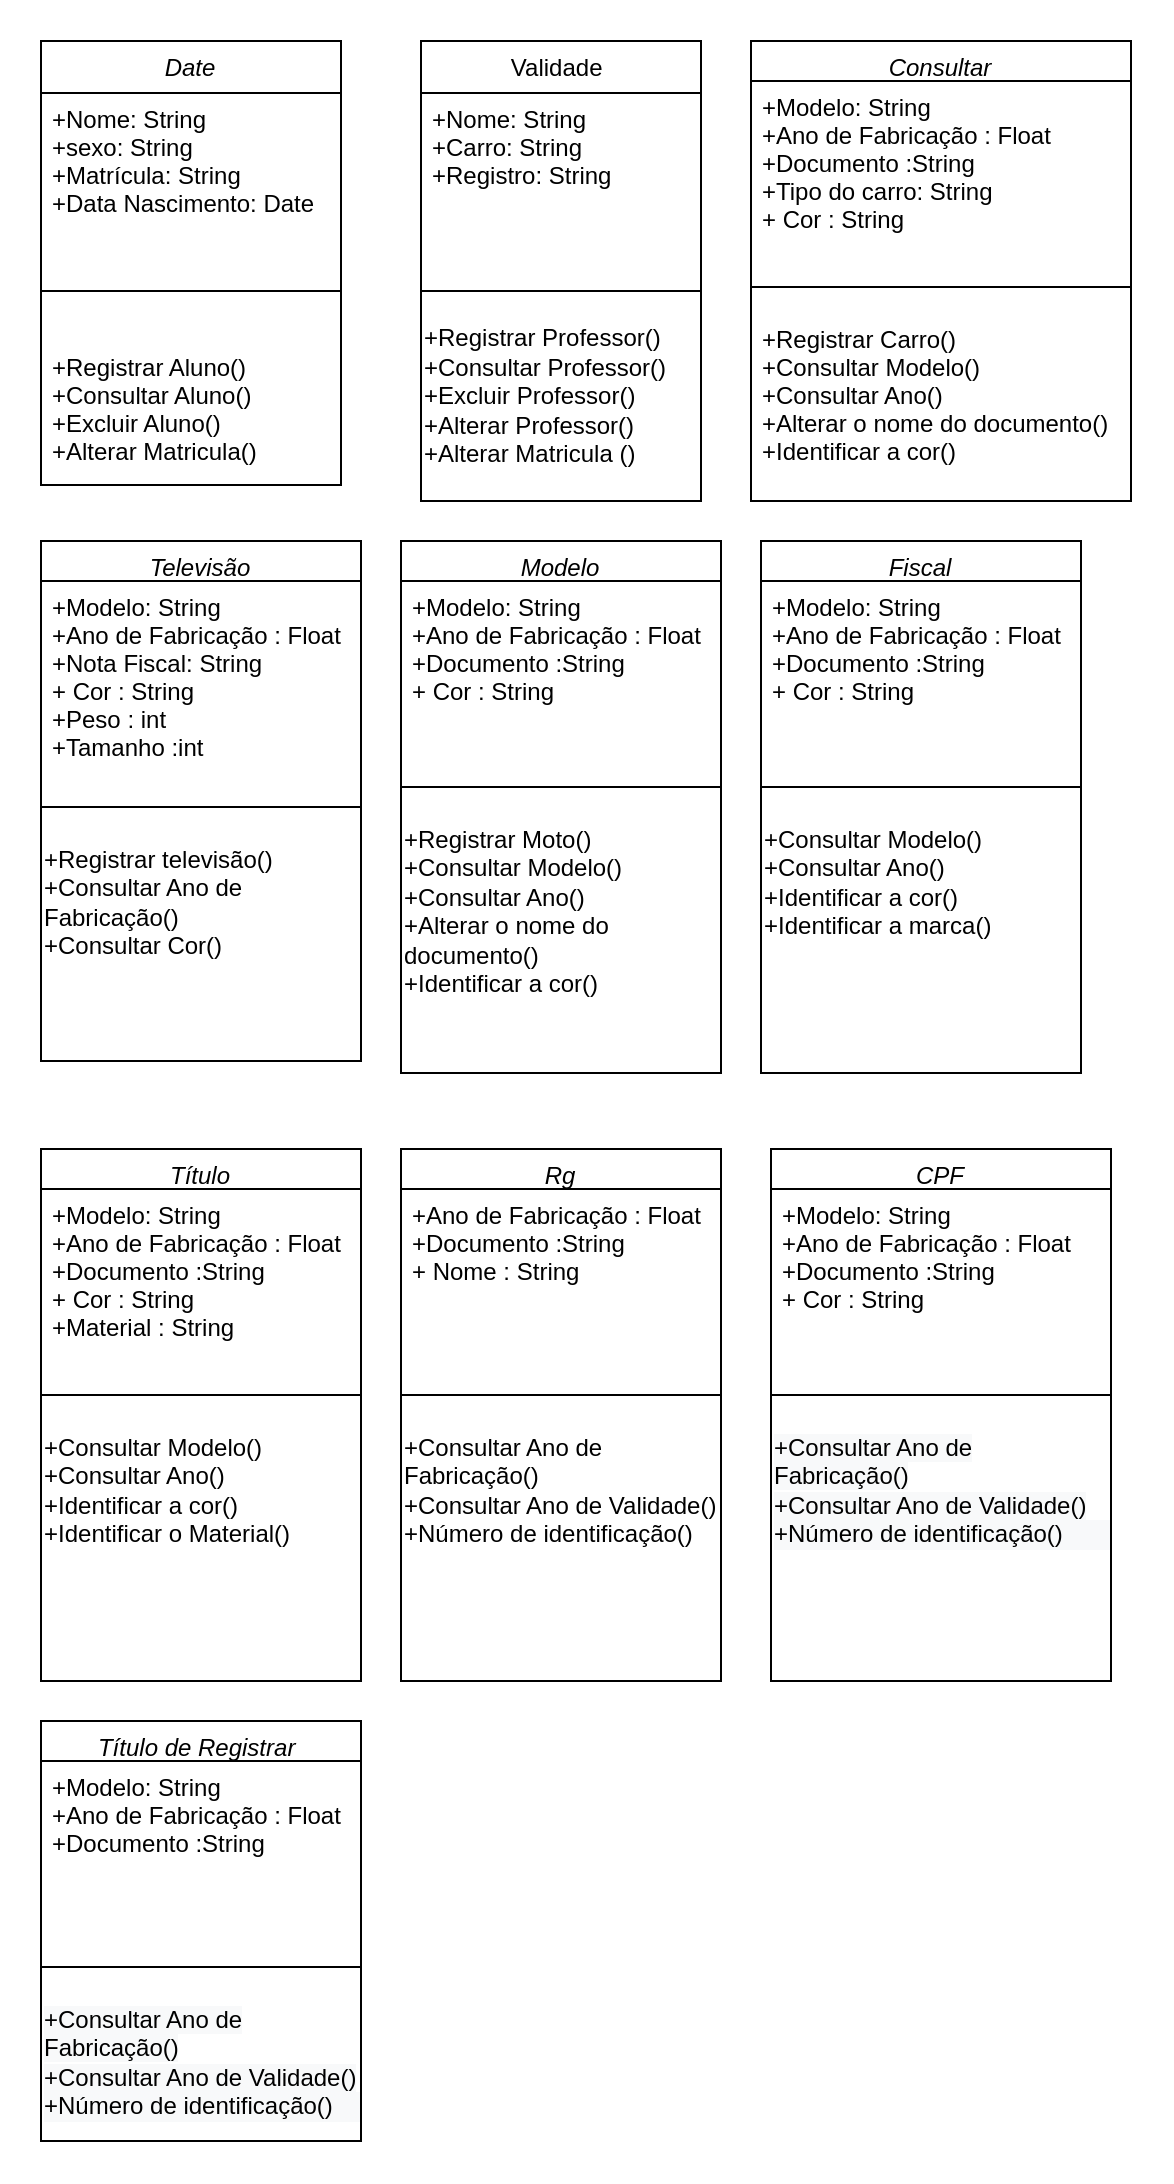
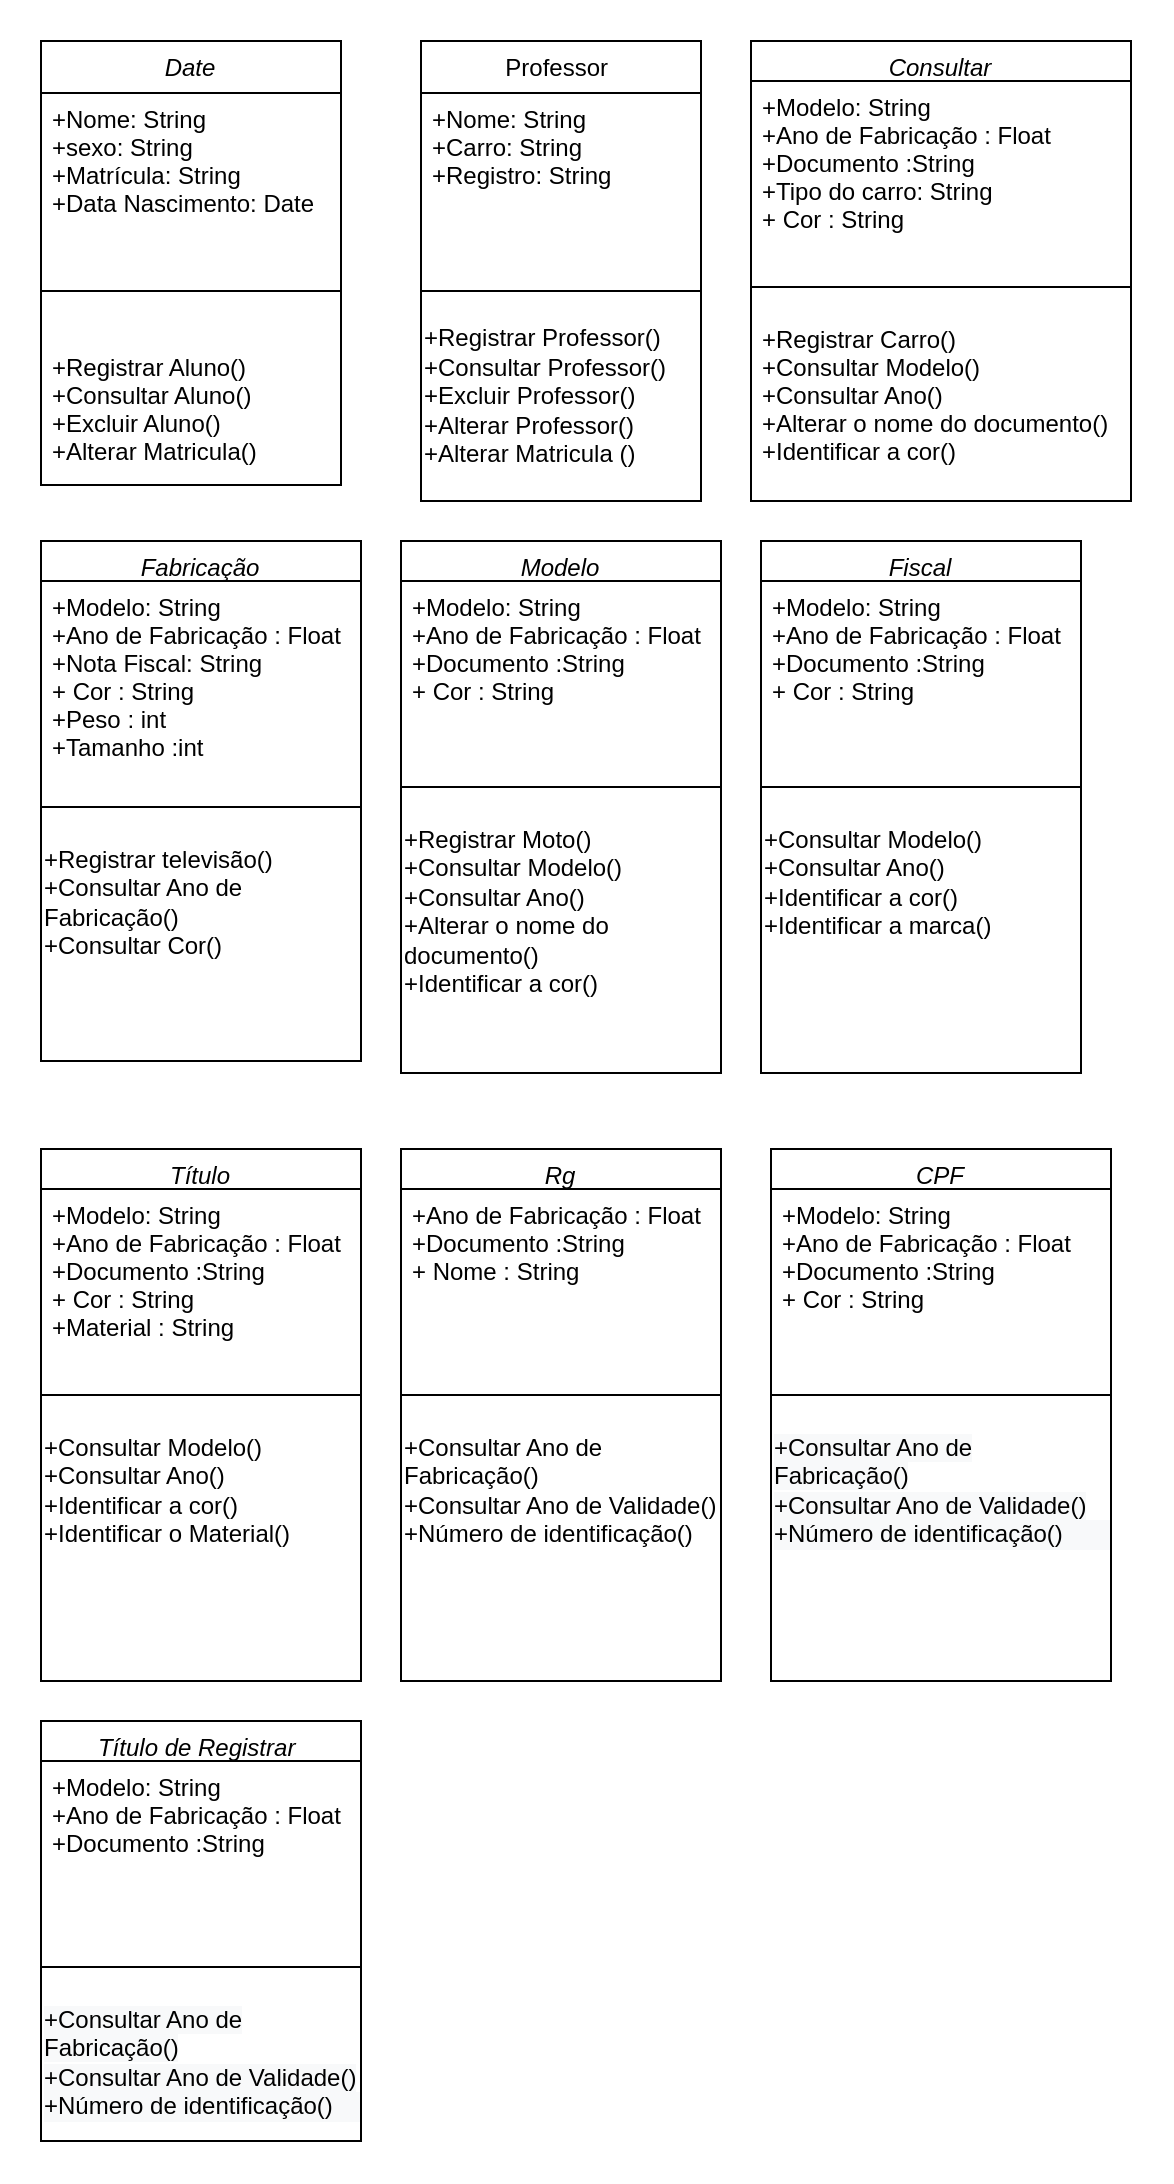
node "Validade": label "Validade" -> "Professor"
node "Televisão": label "Televisão" -> "Fabricação"
